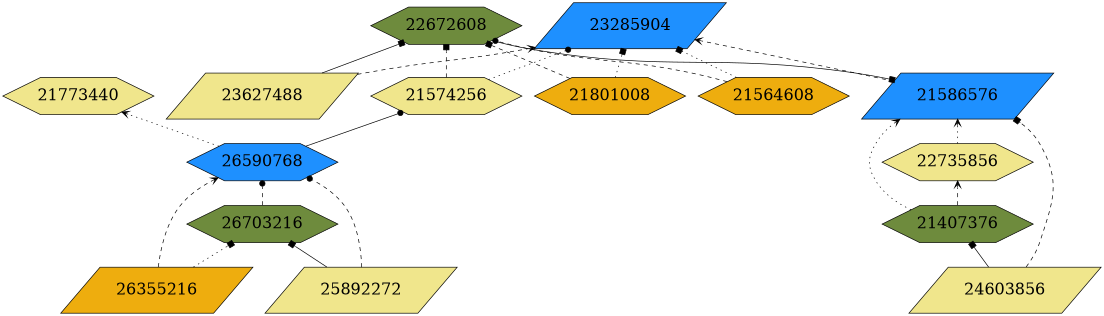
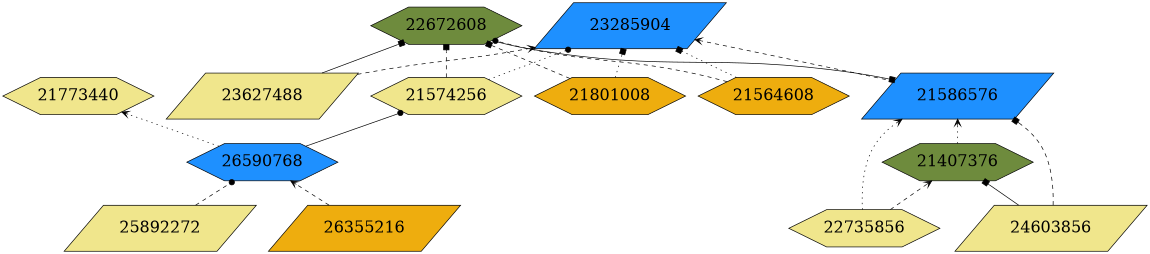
edge "21407376" -> "22735856": reversed
node "26703216": removed
